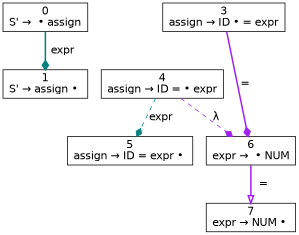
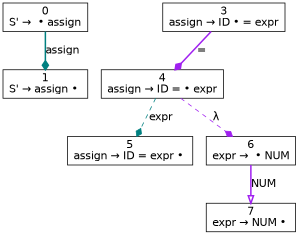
edge "0" -> "1": label "expr" -> "assign"
edge "3" -> "6": now "3" -> "4"
edge "6" -> "7": label "=" -> "NUM"
